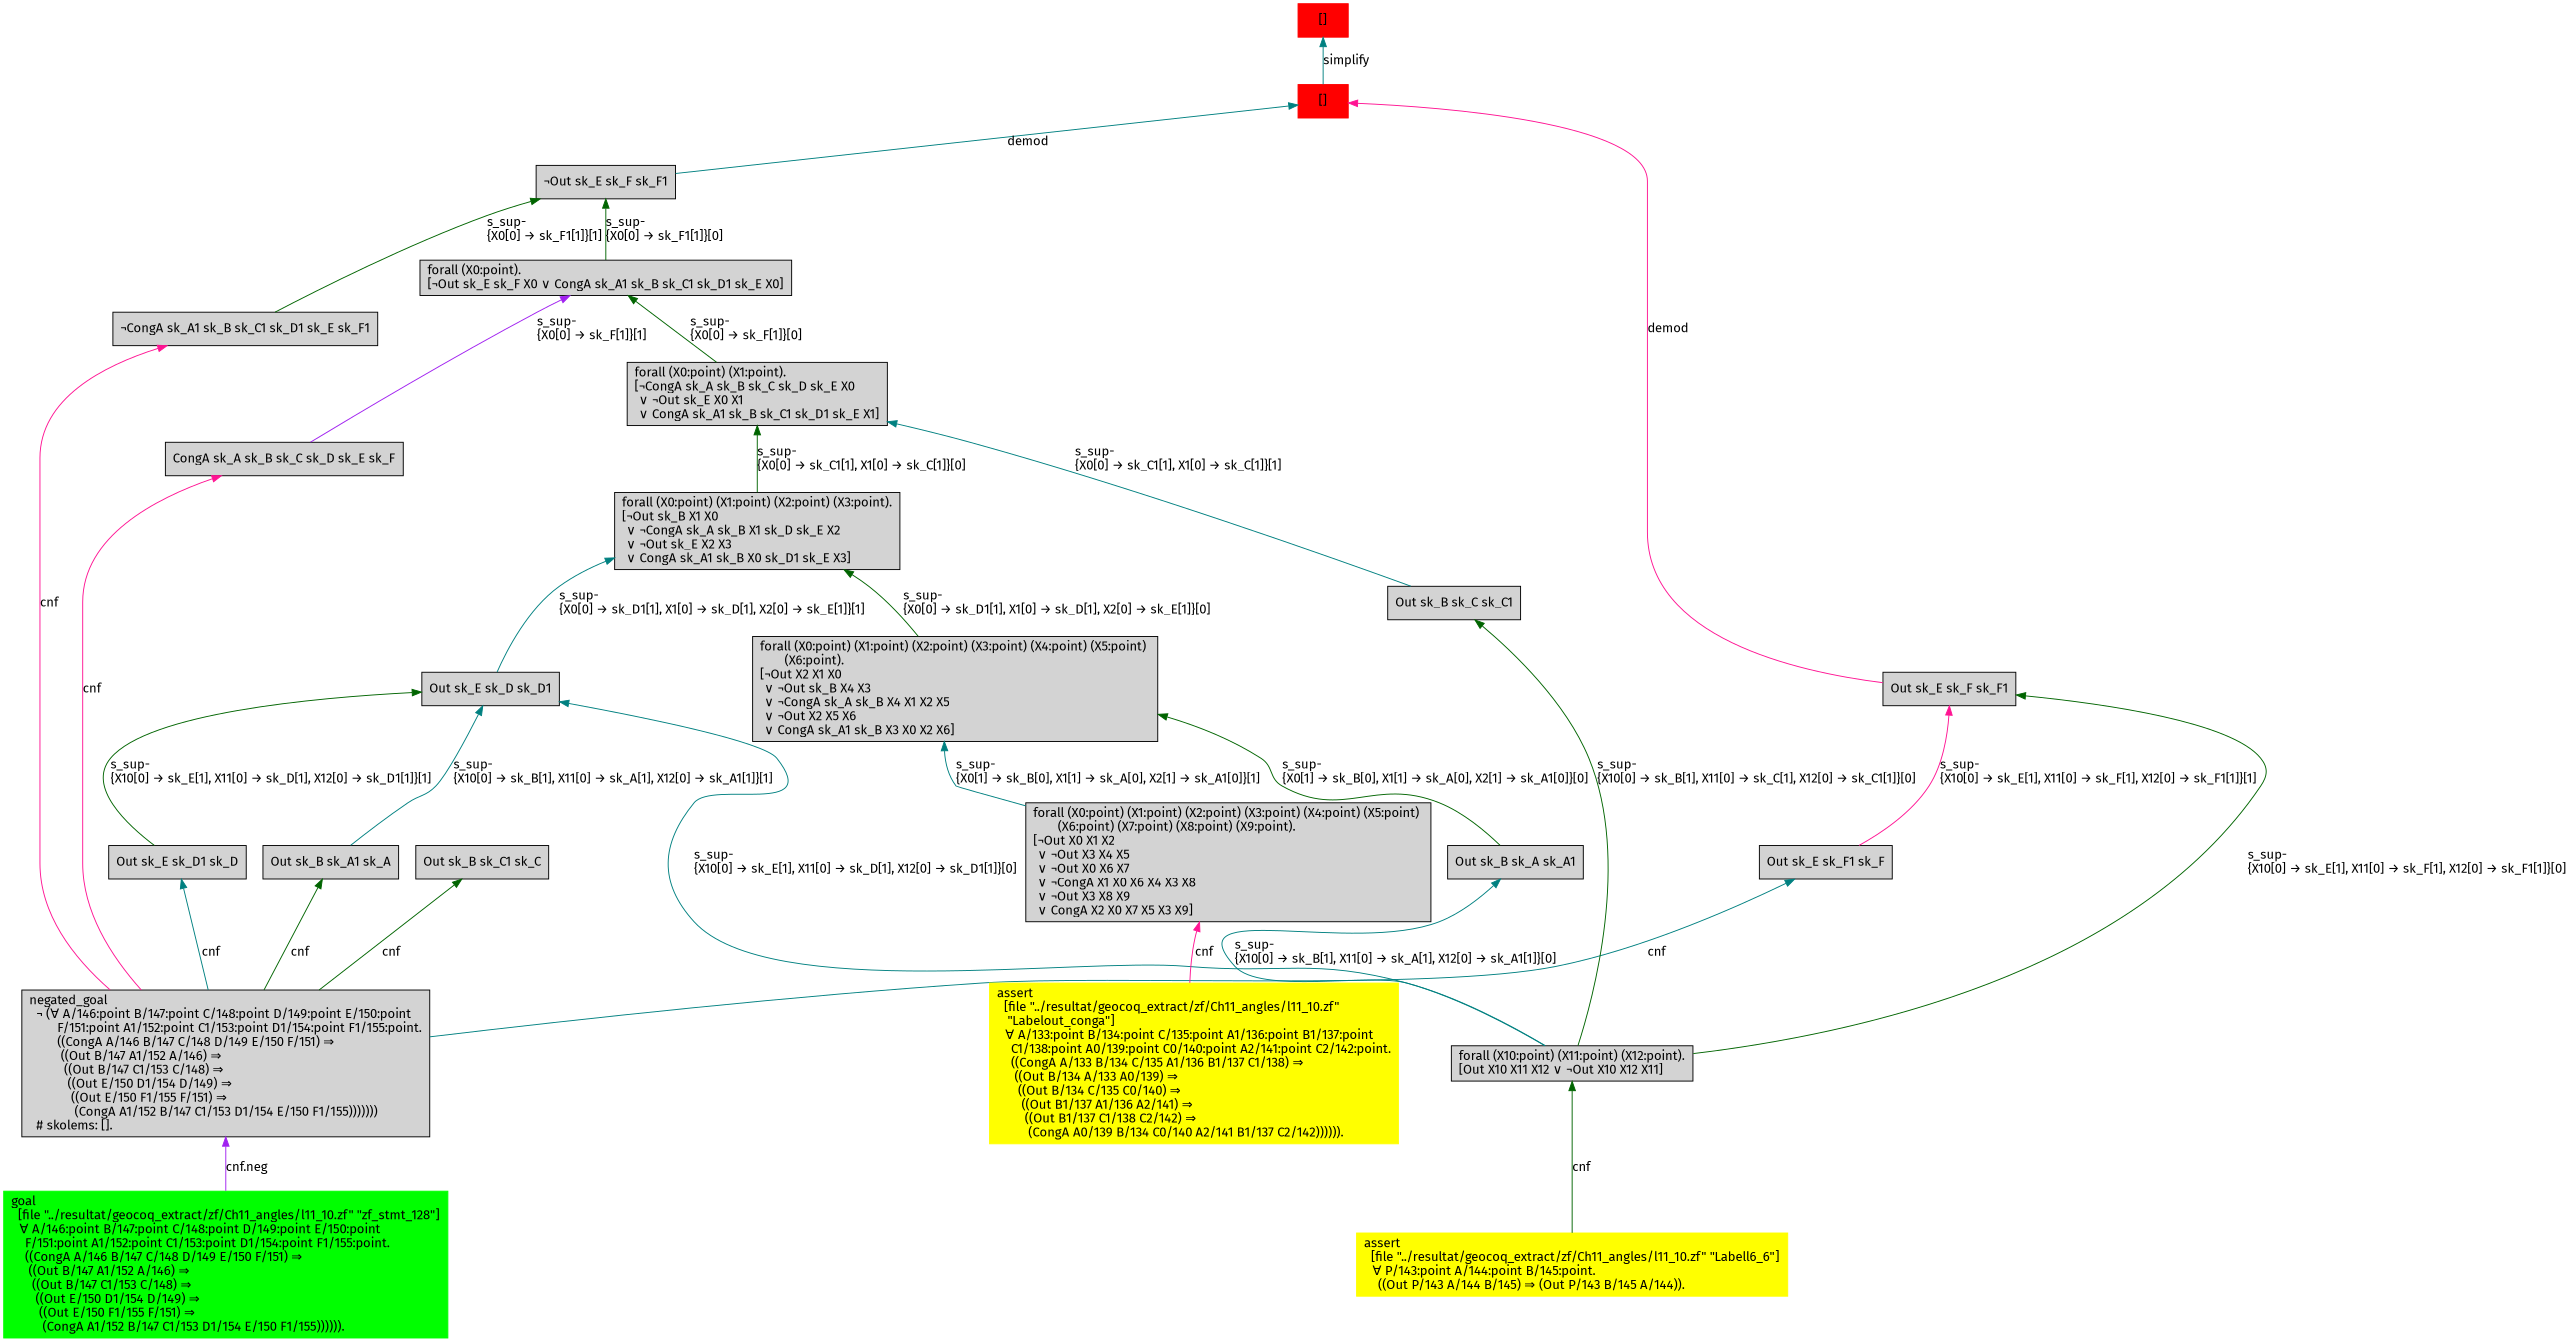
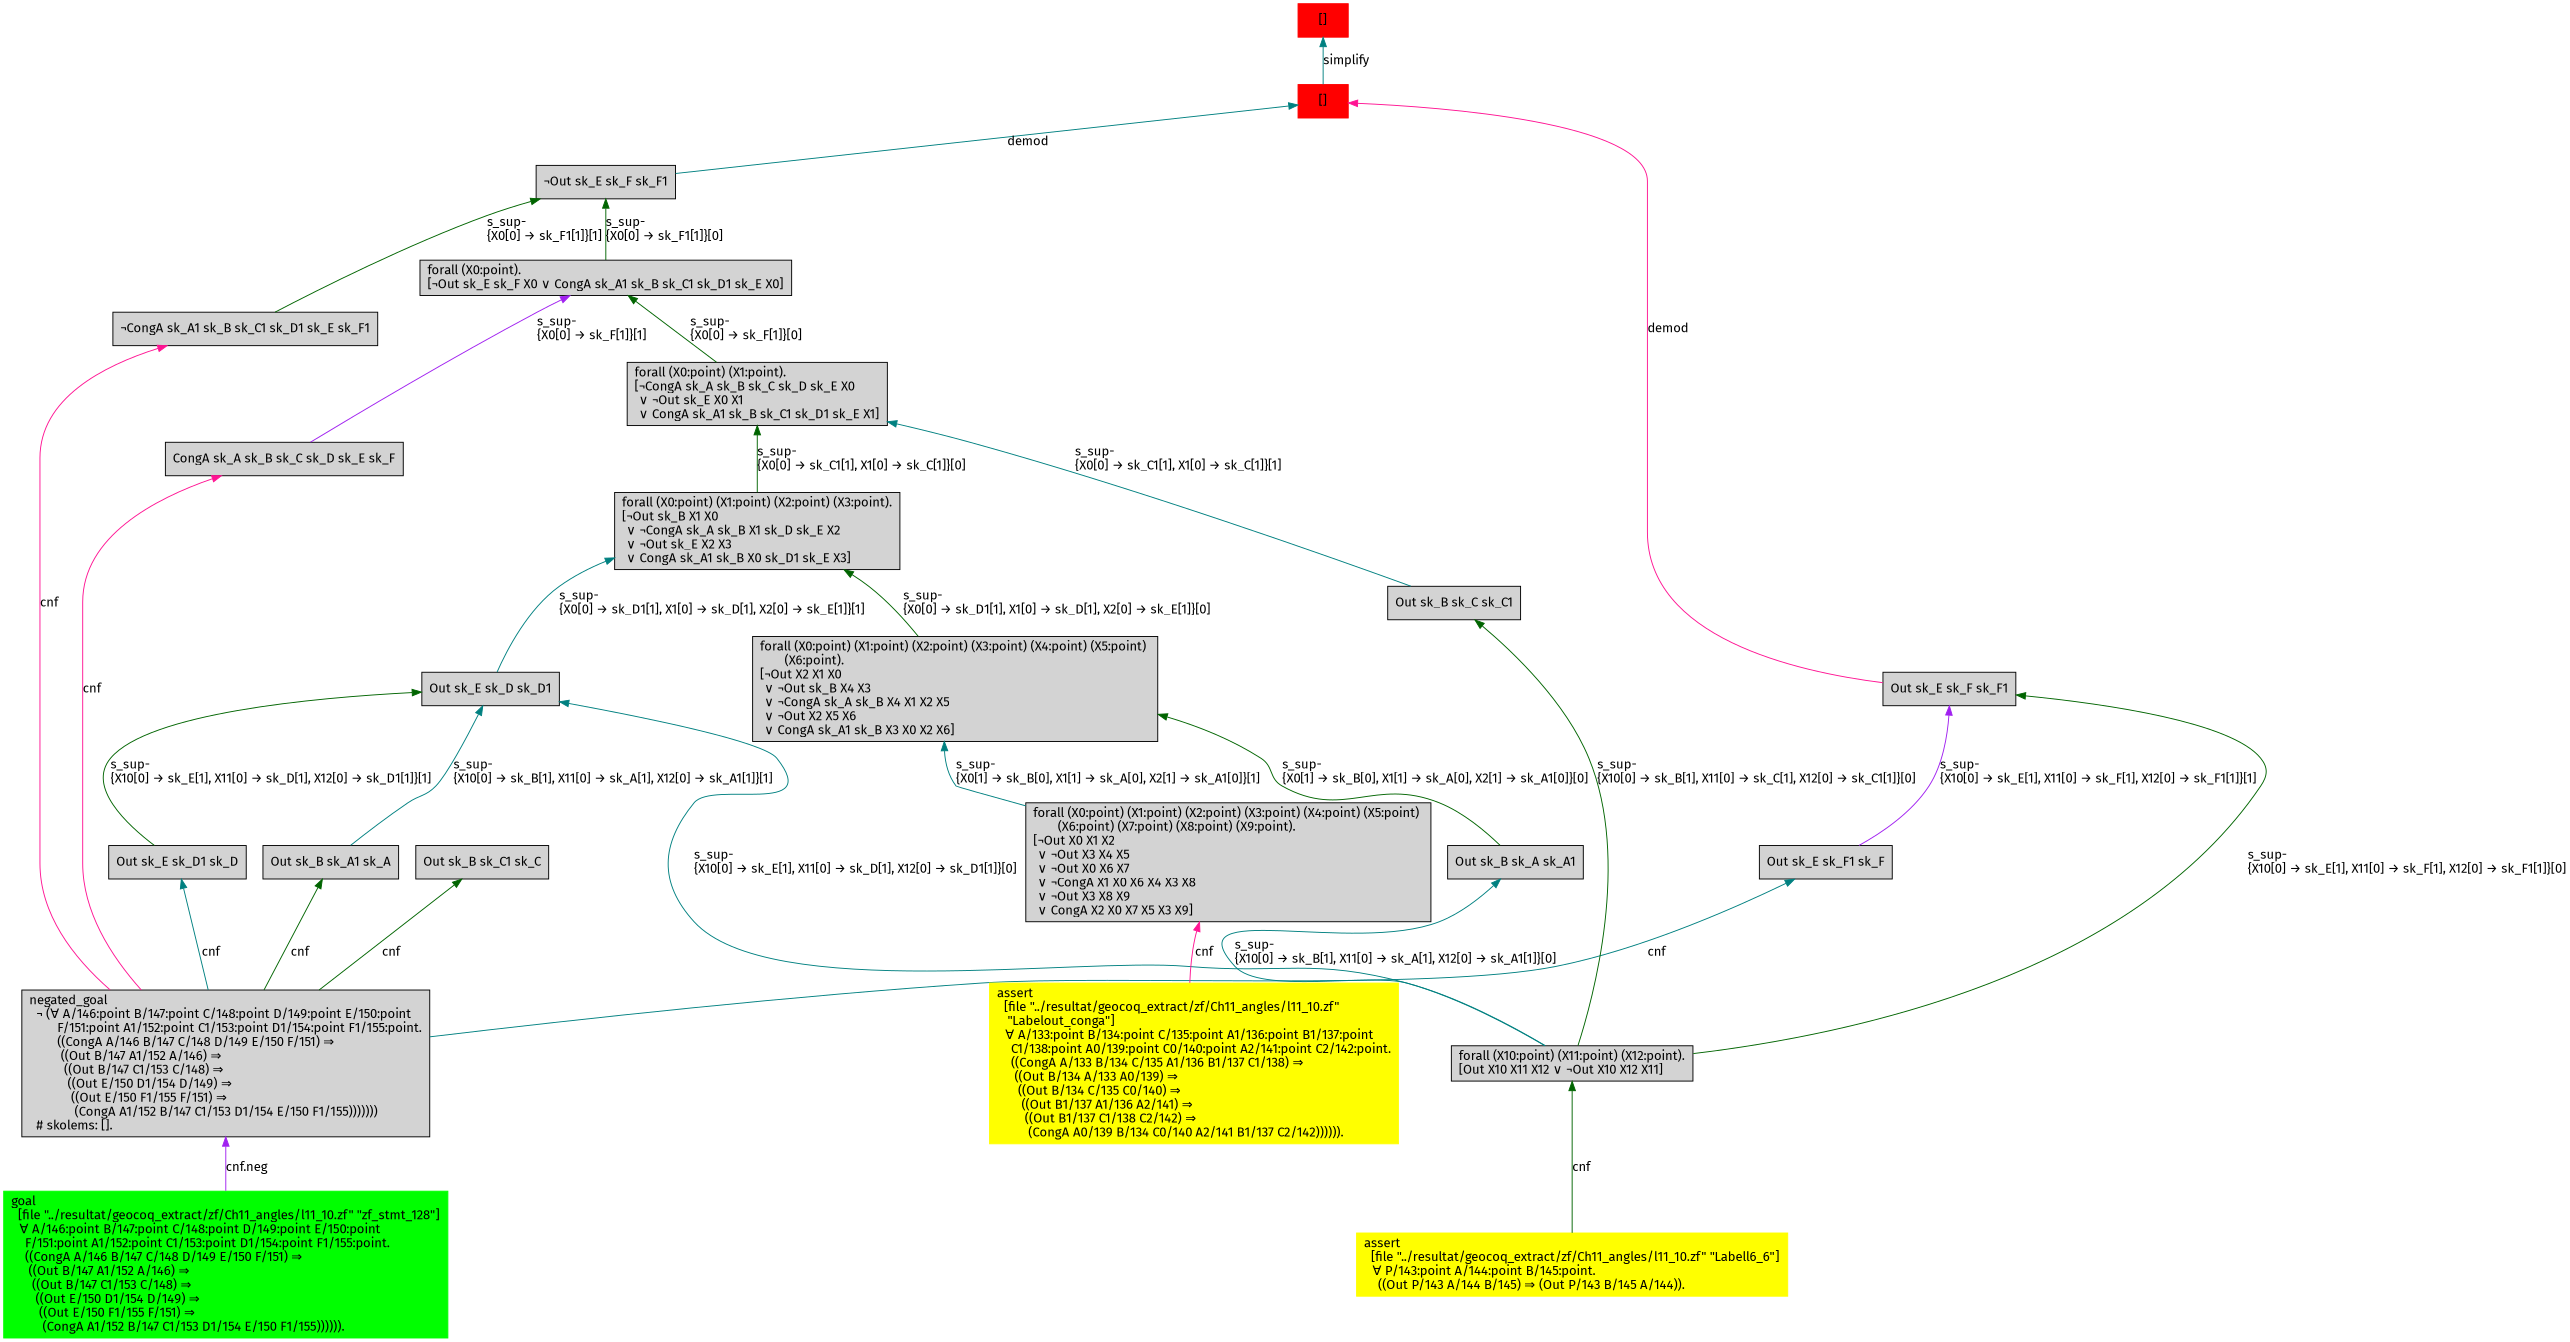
edge "Out sk_E sk_F1 sk_F" -> "Out sk_E sk_F sk_F1": color deeppink -> purple
